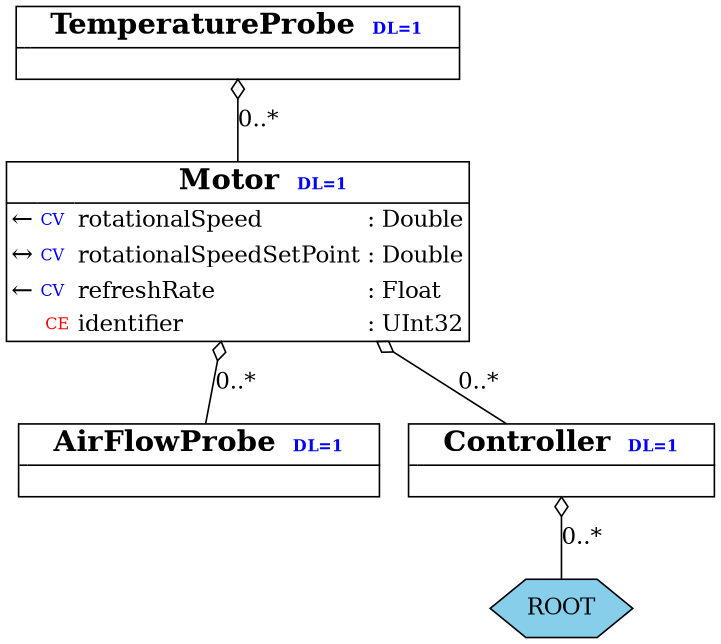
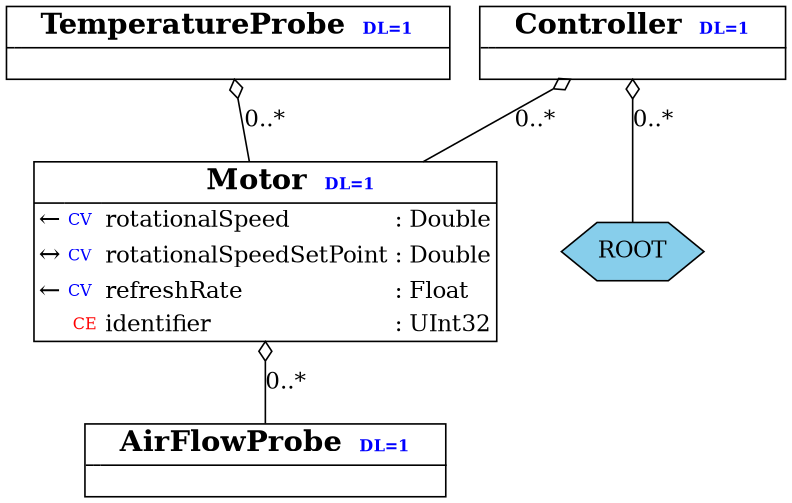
edge "Controller" -> "Motor": reversed
